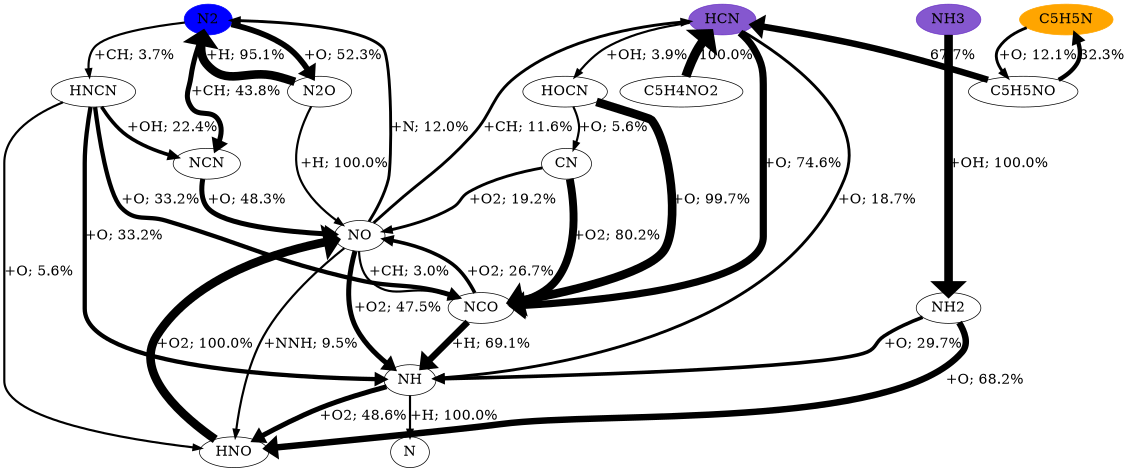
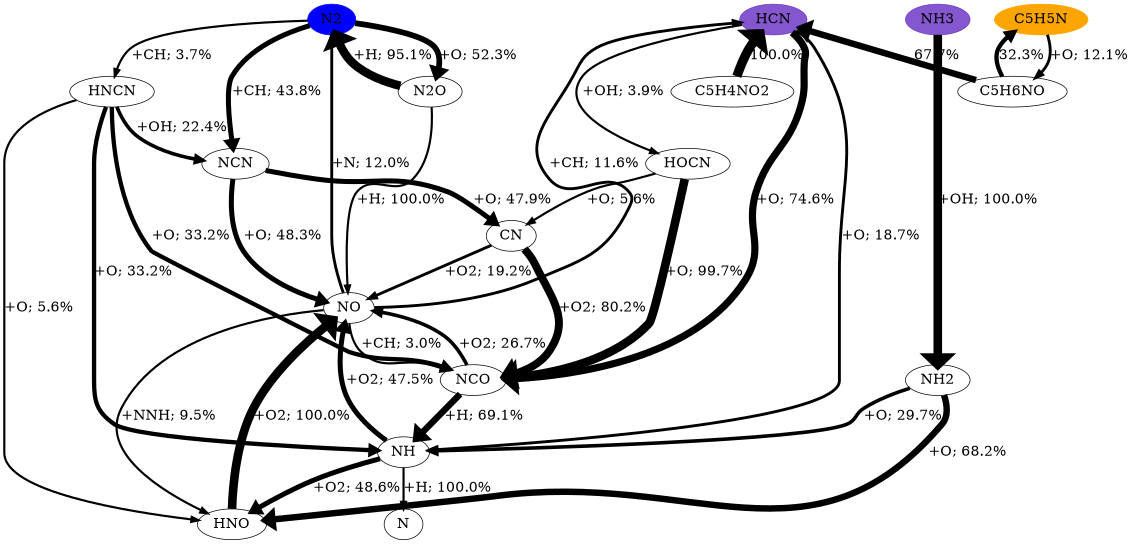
node "C5H5NO": label "C5H5NO" -> "C5H6NO"
edge "NCN" -> "CN": added, label "+O; 47.9%"
edge "NO" -> "NH": reversed
